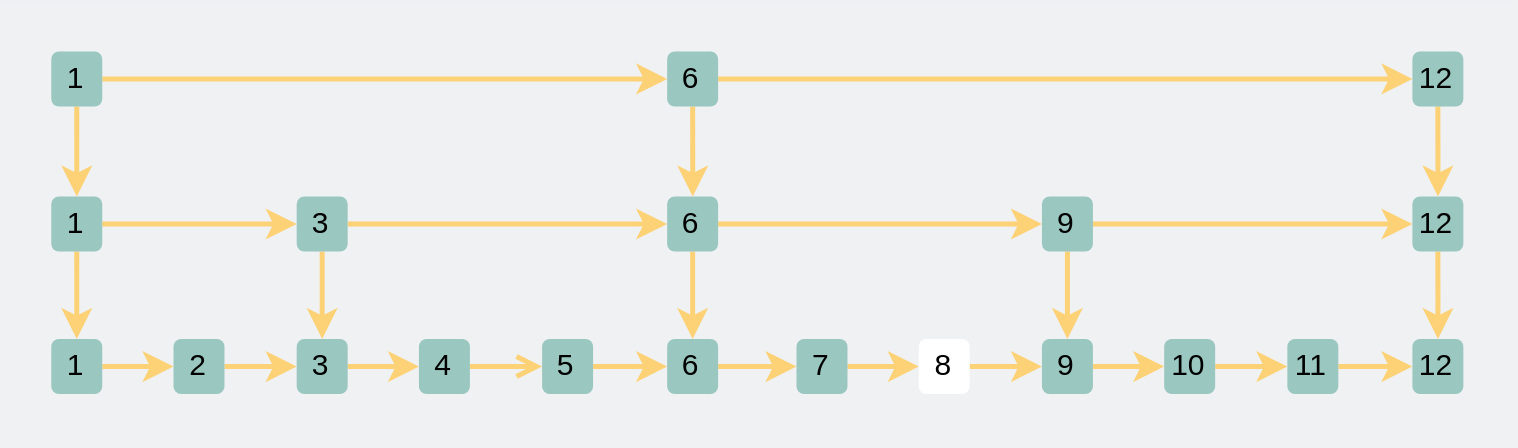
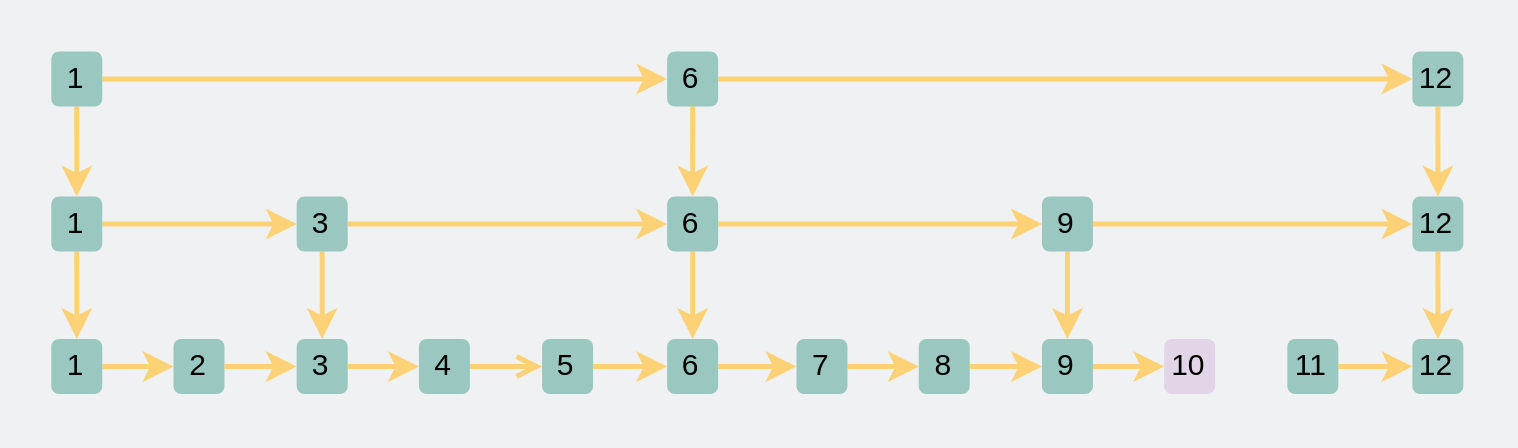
node "8": fillcolor #ffffff -> #9ac7bf
node "10": fillcolor #9ac7bf -> #e1d5e7
edge "10" -> "11": removed
